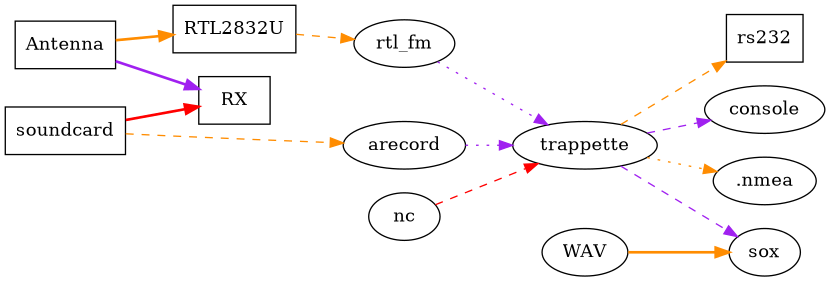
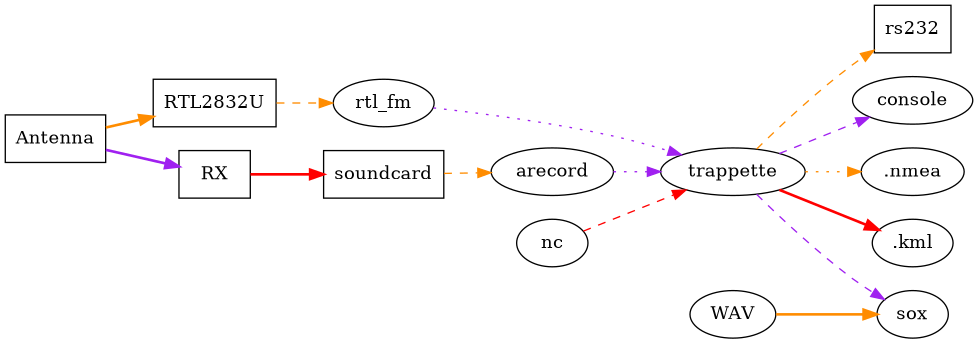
edge "soundcard" -> "RX": reversed
node ".kml": added
